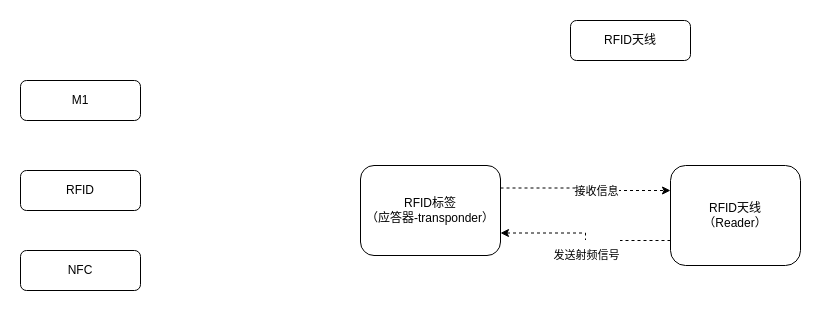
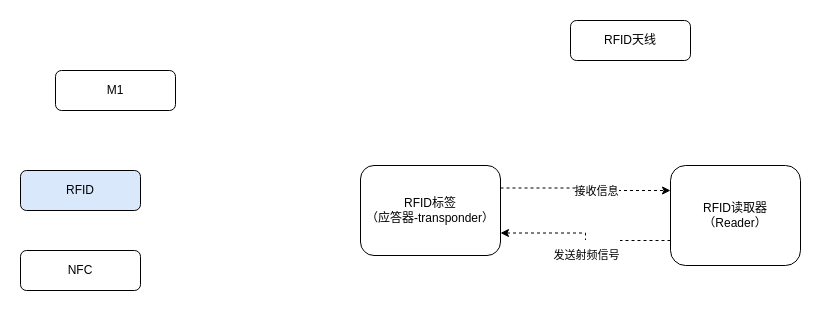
node "M1": moved (81, 101) -> (116, 91)
node "RFID": fillcolor #ffffff -> #dae8fc
node "RFID天线 （Reader）": label "RFID天线 （Reader）" -> "RFID读取器 （Reader）"
